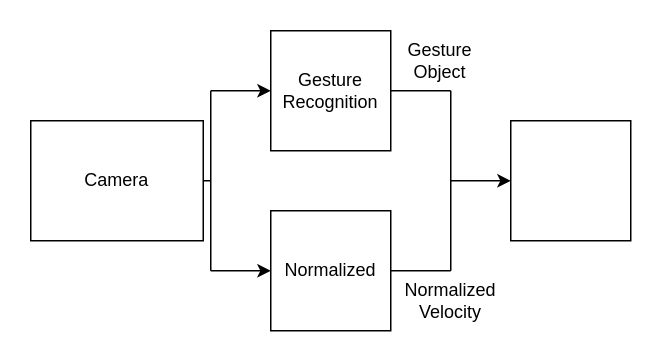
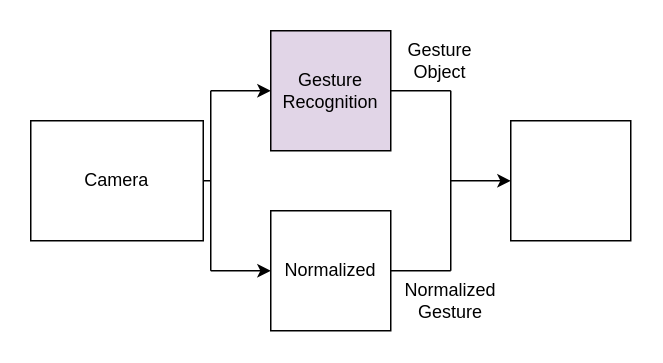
node "Gesture Recognition": fillcolor #ffffff -> #e1d5e7
node "Normalized Velocity": label "Normalized Velocity" -> "Normalized Gesture"
